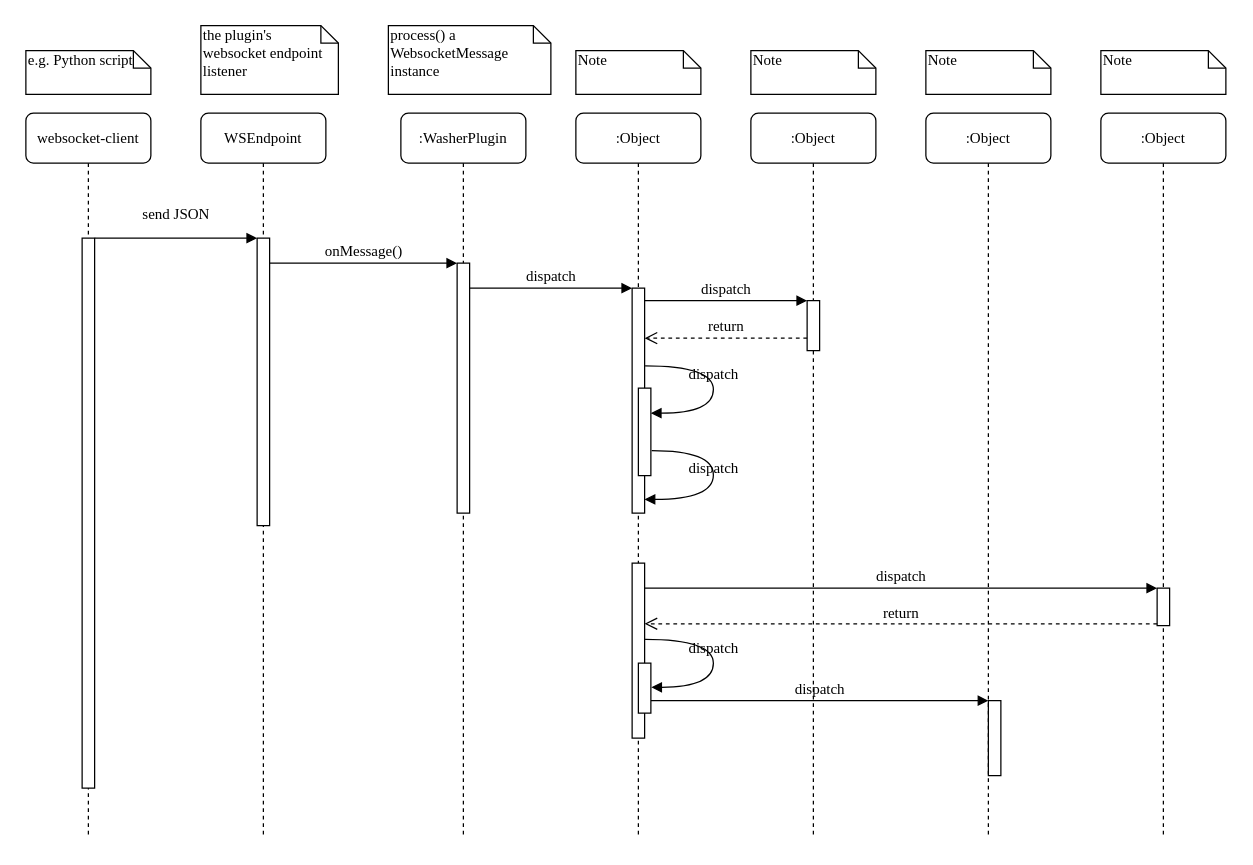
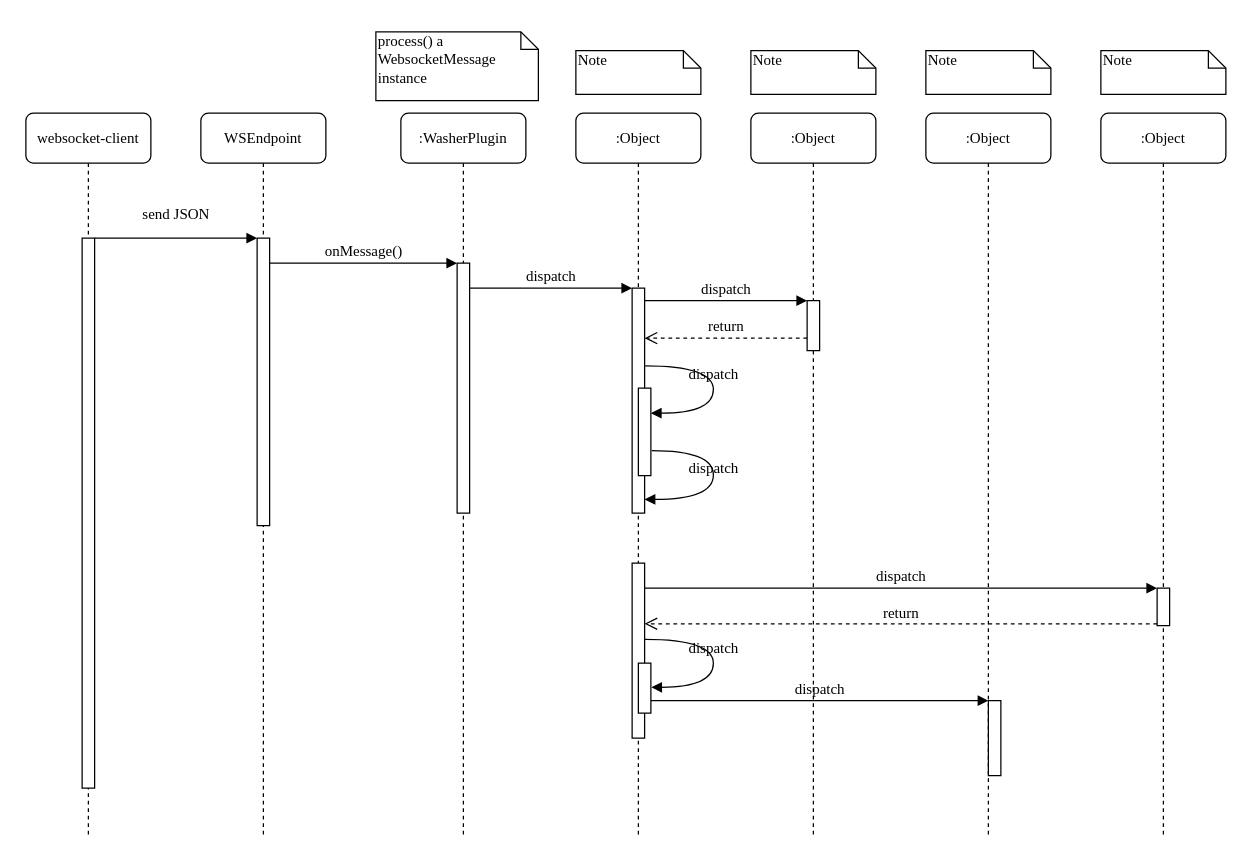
node "the plugin's websocket endpoint listener": removed
node "process() a WebsocketMessage instance": moved (469, 60) -> (457, 66)
node "e.g. Python script": removed
